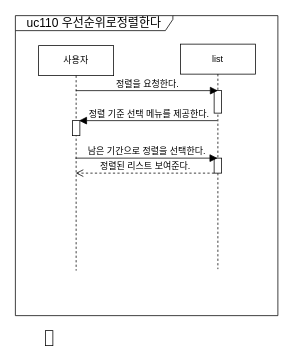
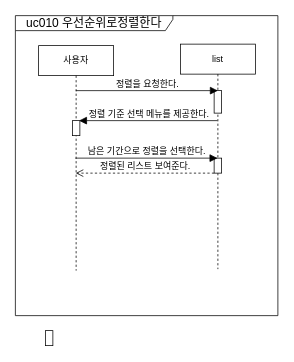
node "uc110 우선순위로정렬한다": label "uc110 우선순위로정렬한다" -> "uc010 우선순위로정렬한다"
